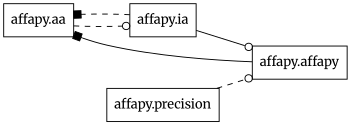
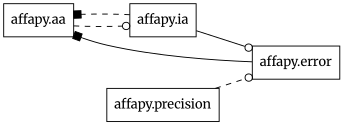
node "affapy.affapy": label "affapy.affapy" -> "affapy.error"
